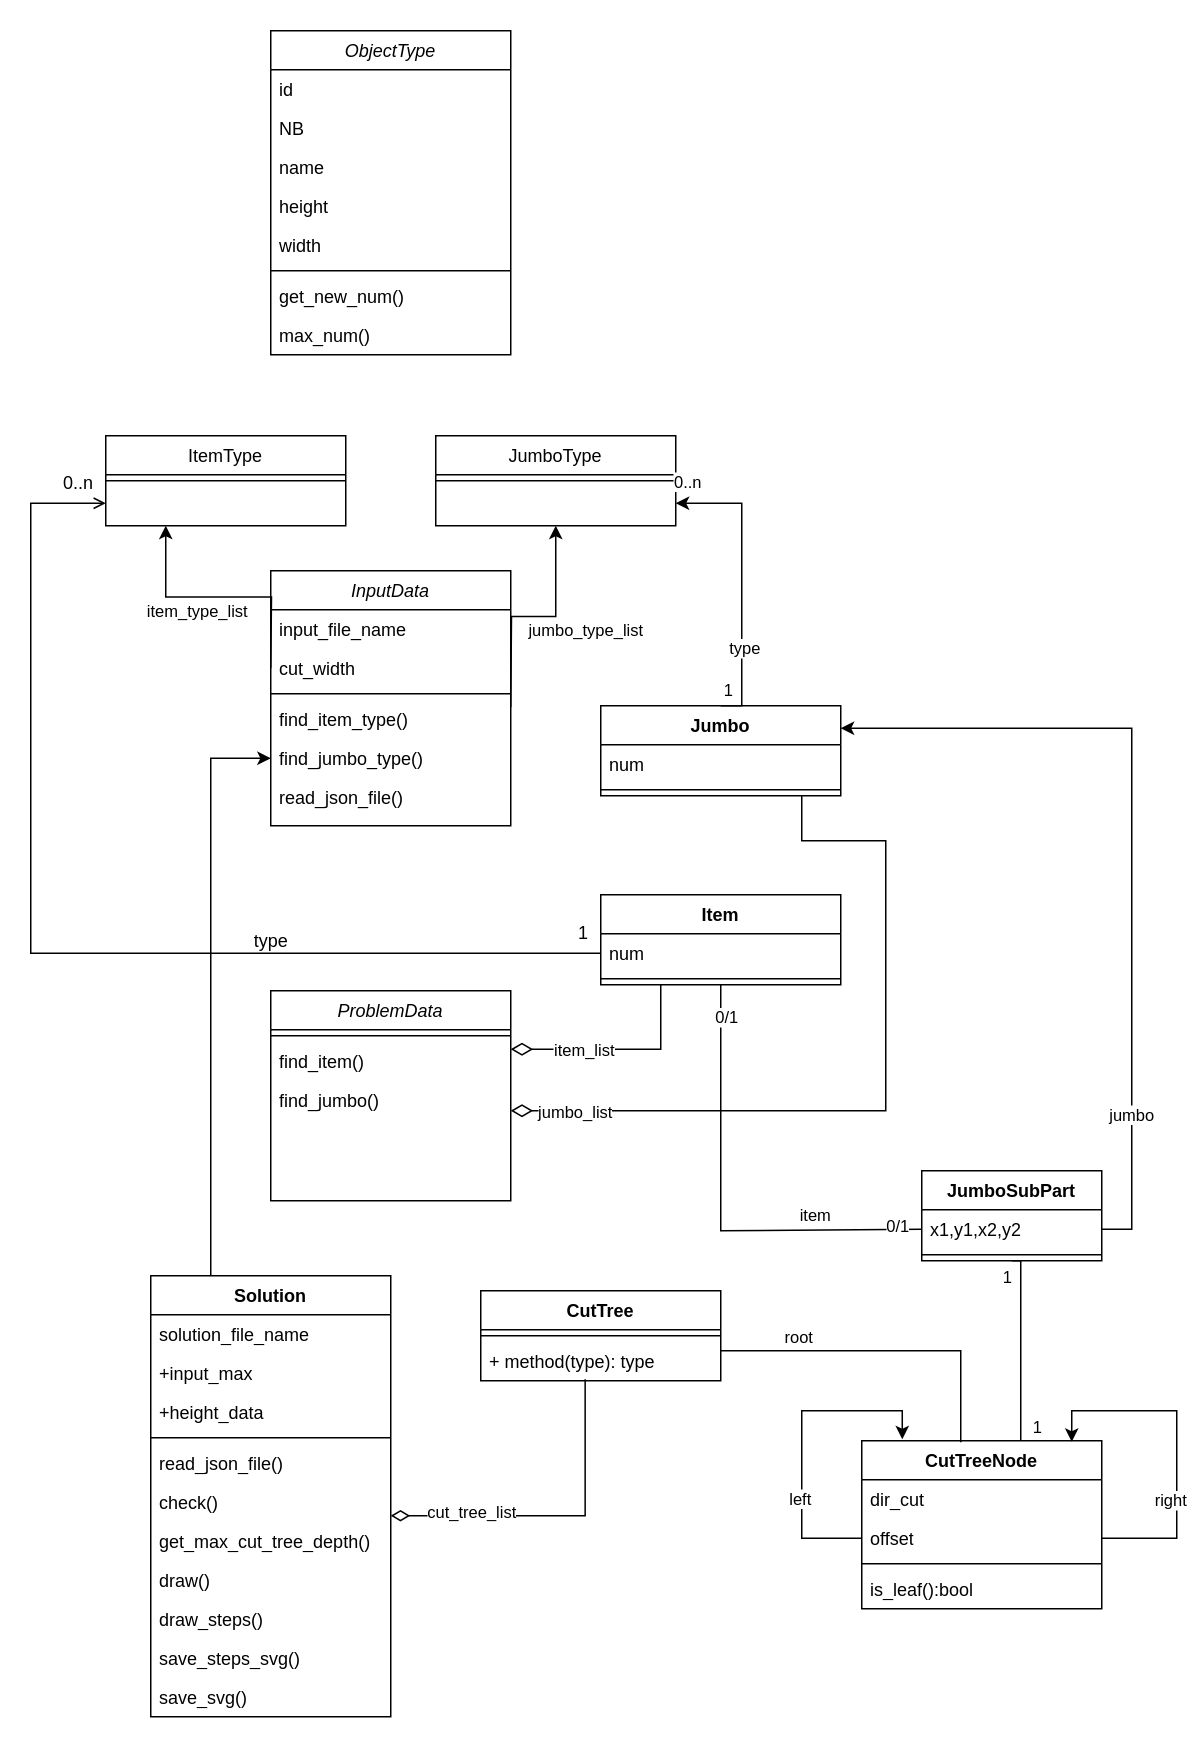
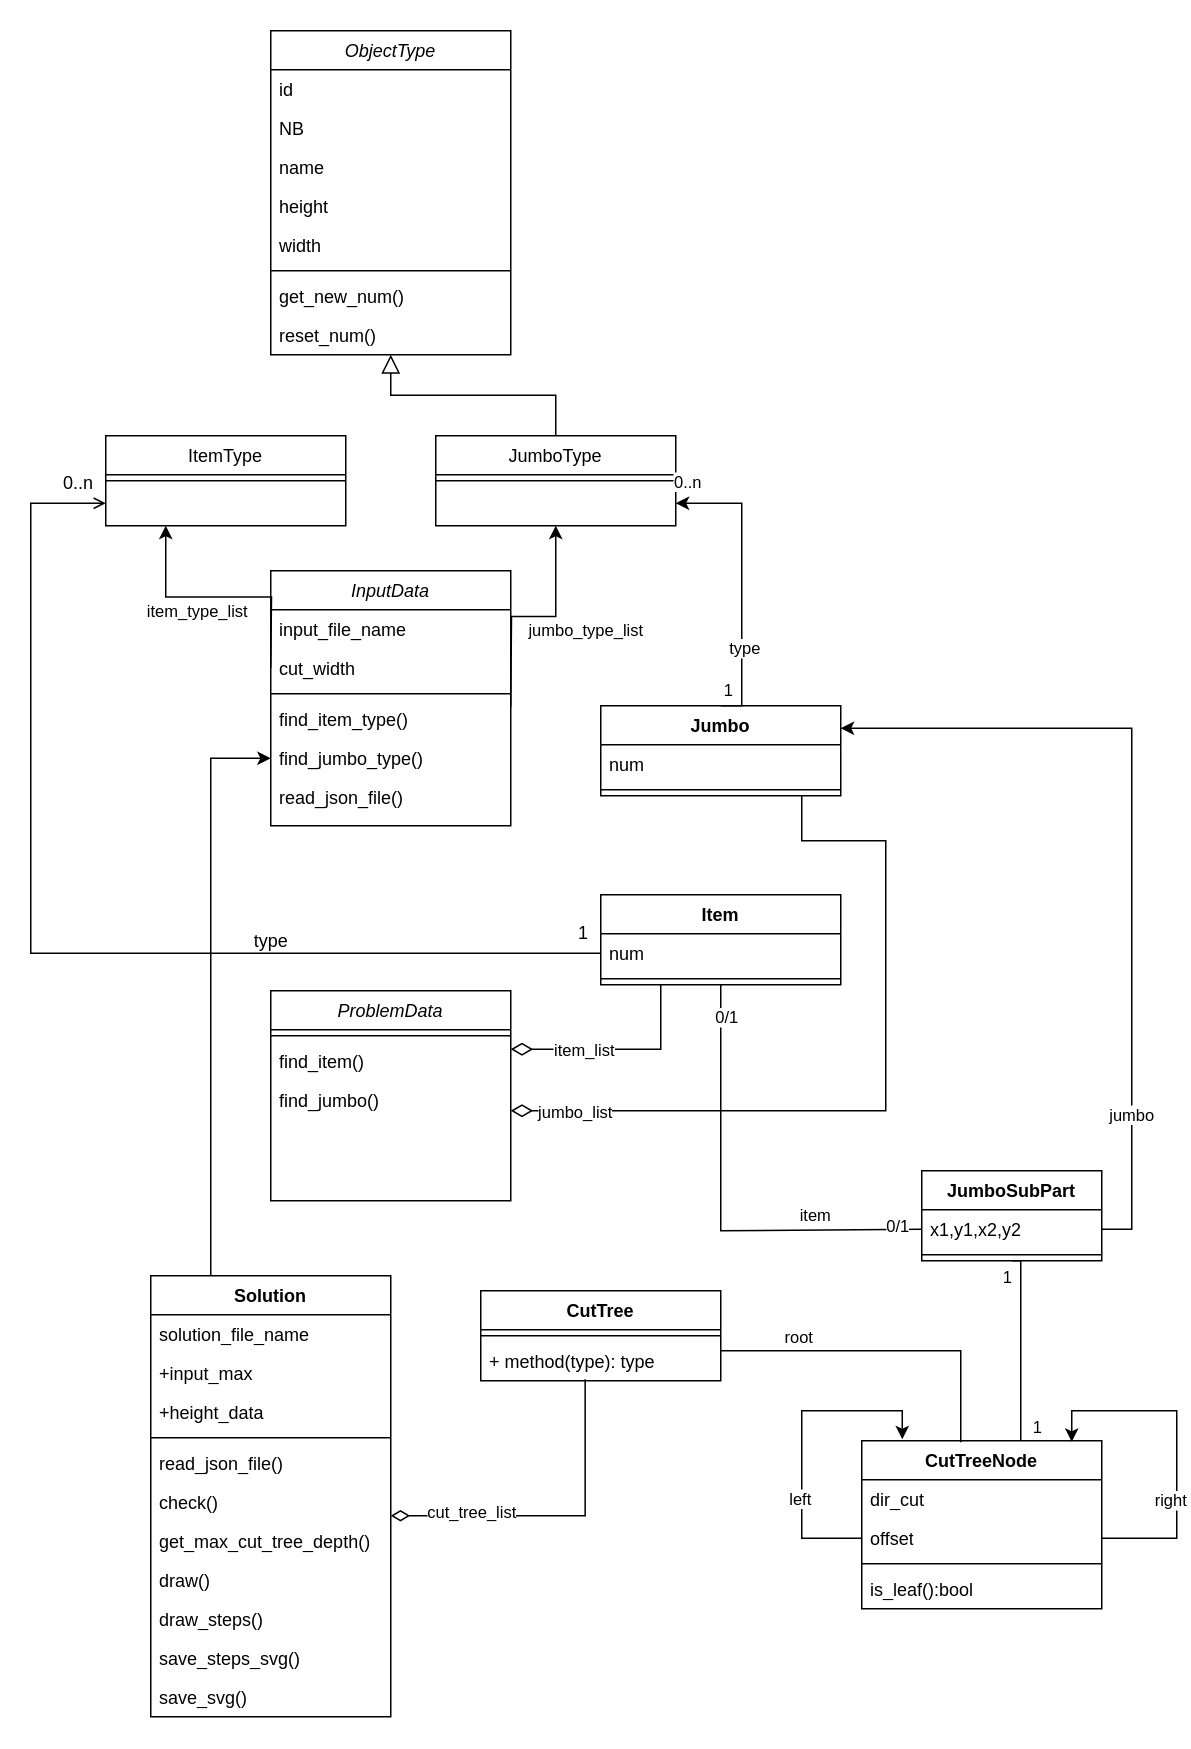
node "max_num()": label "max_num()" -> "reset_num()"
edge "JumboType" -> "ObjectType": added
